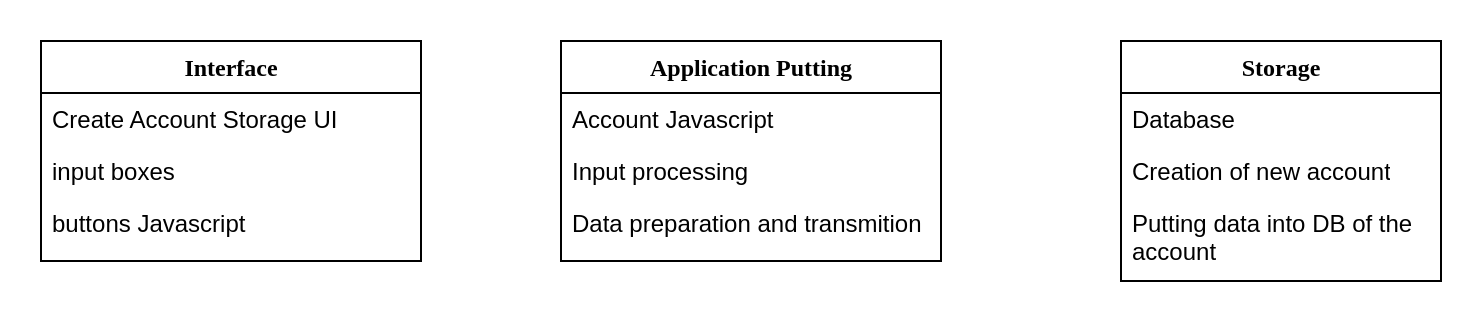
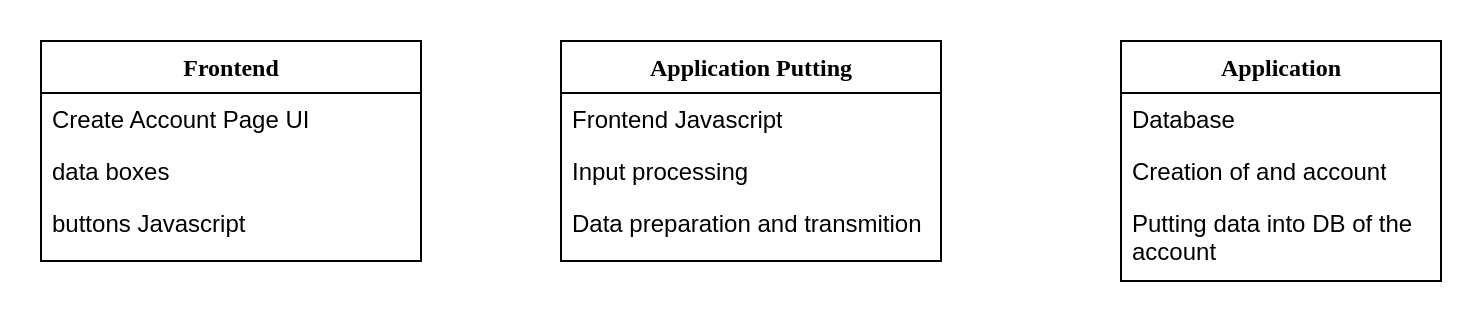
node "Interface": label "Interface" -> "Frontend"
node "Storage": label "Storage" -> "Application"
node "Create Account Storage UI": label "Create Account Storage UI" -> "Create Account Page UI"
node "Account Javascript": label "Account Javascript" -> "Frontend Javascript"
node "input boxes": label "input boxes" -> "data boxes"
node "Creation of new account": label "Creation of new account" -> "Creation of and account"
